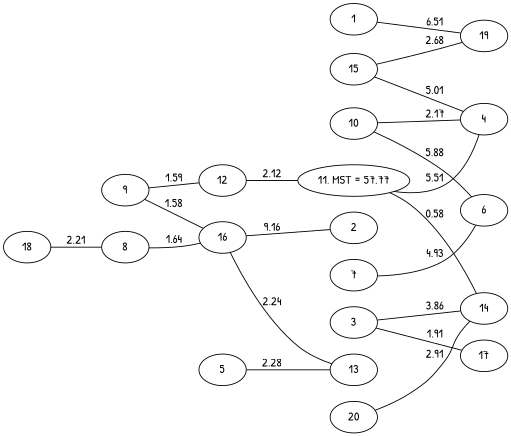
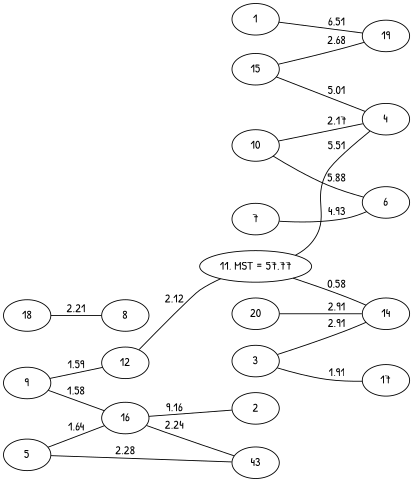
edge "16" -- "8": now "16" -- "5"
edge "14" -- "3": label "3.86" -> "2.91"
node "13": label "13" -> "43"
